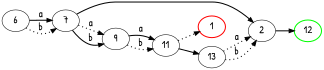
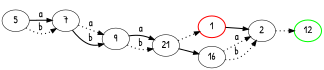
edge "7" -> "2": now "1" -> "2"
node "6": label "6" -> "5"
edge "2" -> "12": style solid -> dotted
node "11": label "11" -> "21"
node "13": label "13" -> "16"
